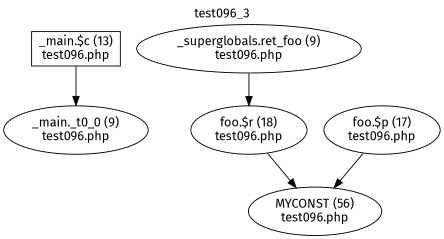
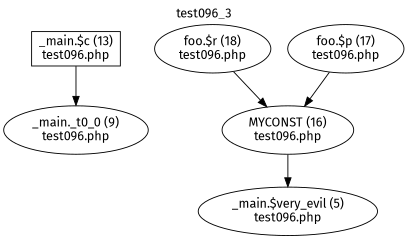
node "_superglobals.ret_foo (9) test096.php": removed
node "_main.$very_evil (5) test096.php": added
node "MYCONST (56) test096.php": label "MYCONST (56) test096.php" -> "MYCONST (16) test096.php"
